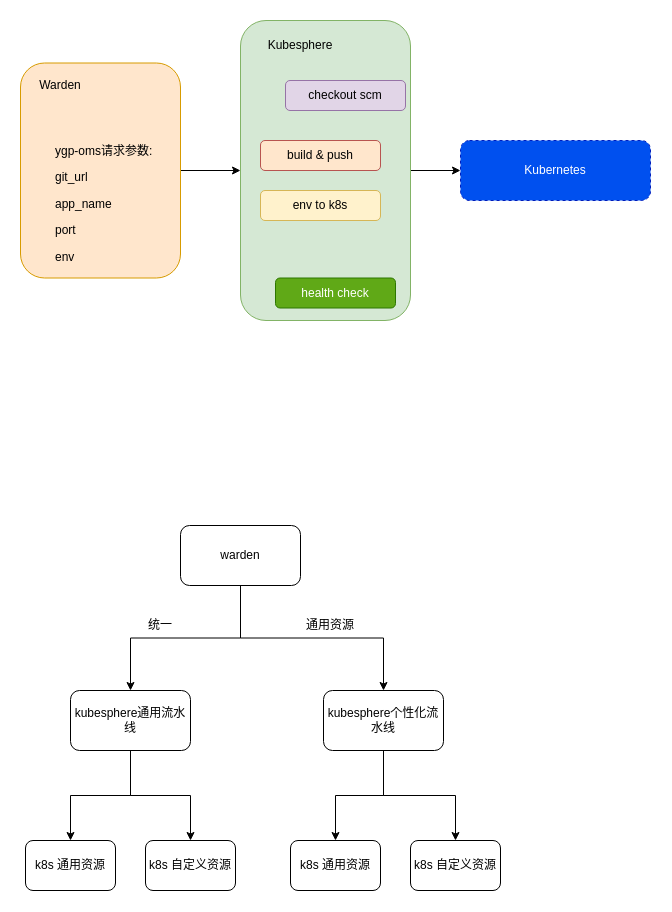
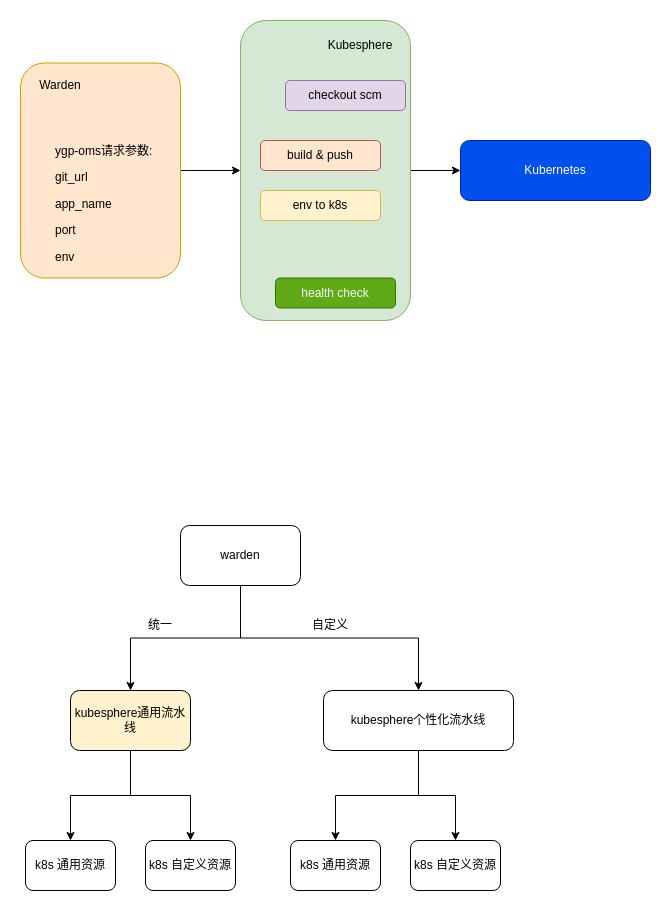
node "Kubesphere": moved (301, 46) -> (361, 46)
node "Kubernetes": style dashed -> solid
node "通用资源": label "通用资源" -> "自定义"
node "kubesphere通用流水线": fillcolor #ffffff -> #fff2cc
node "kubesphere个性化流水线": size 120x60 -> 190x60
